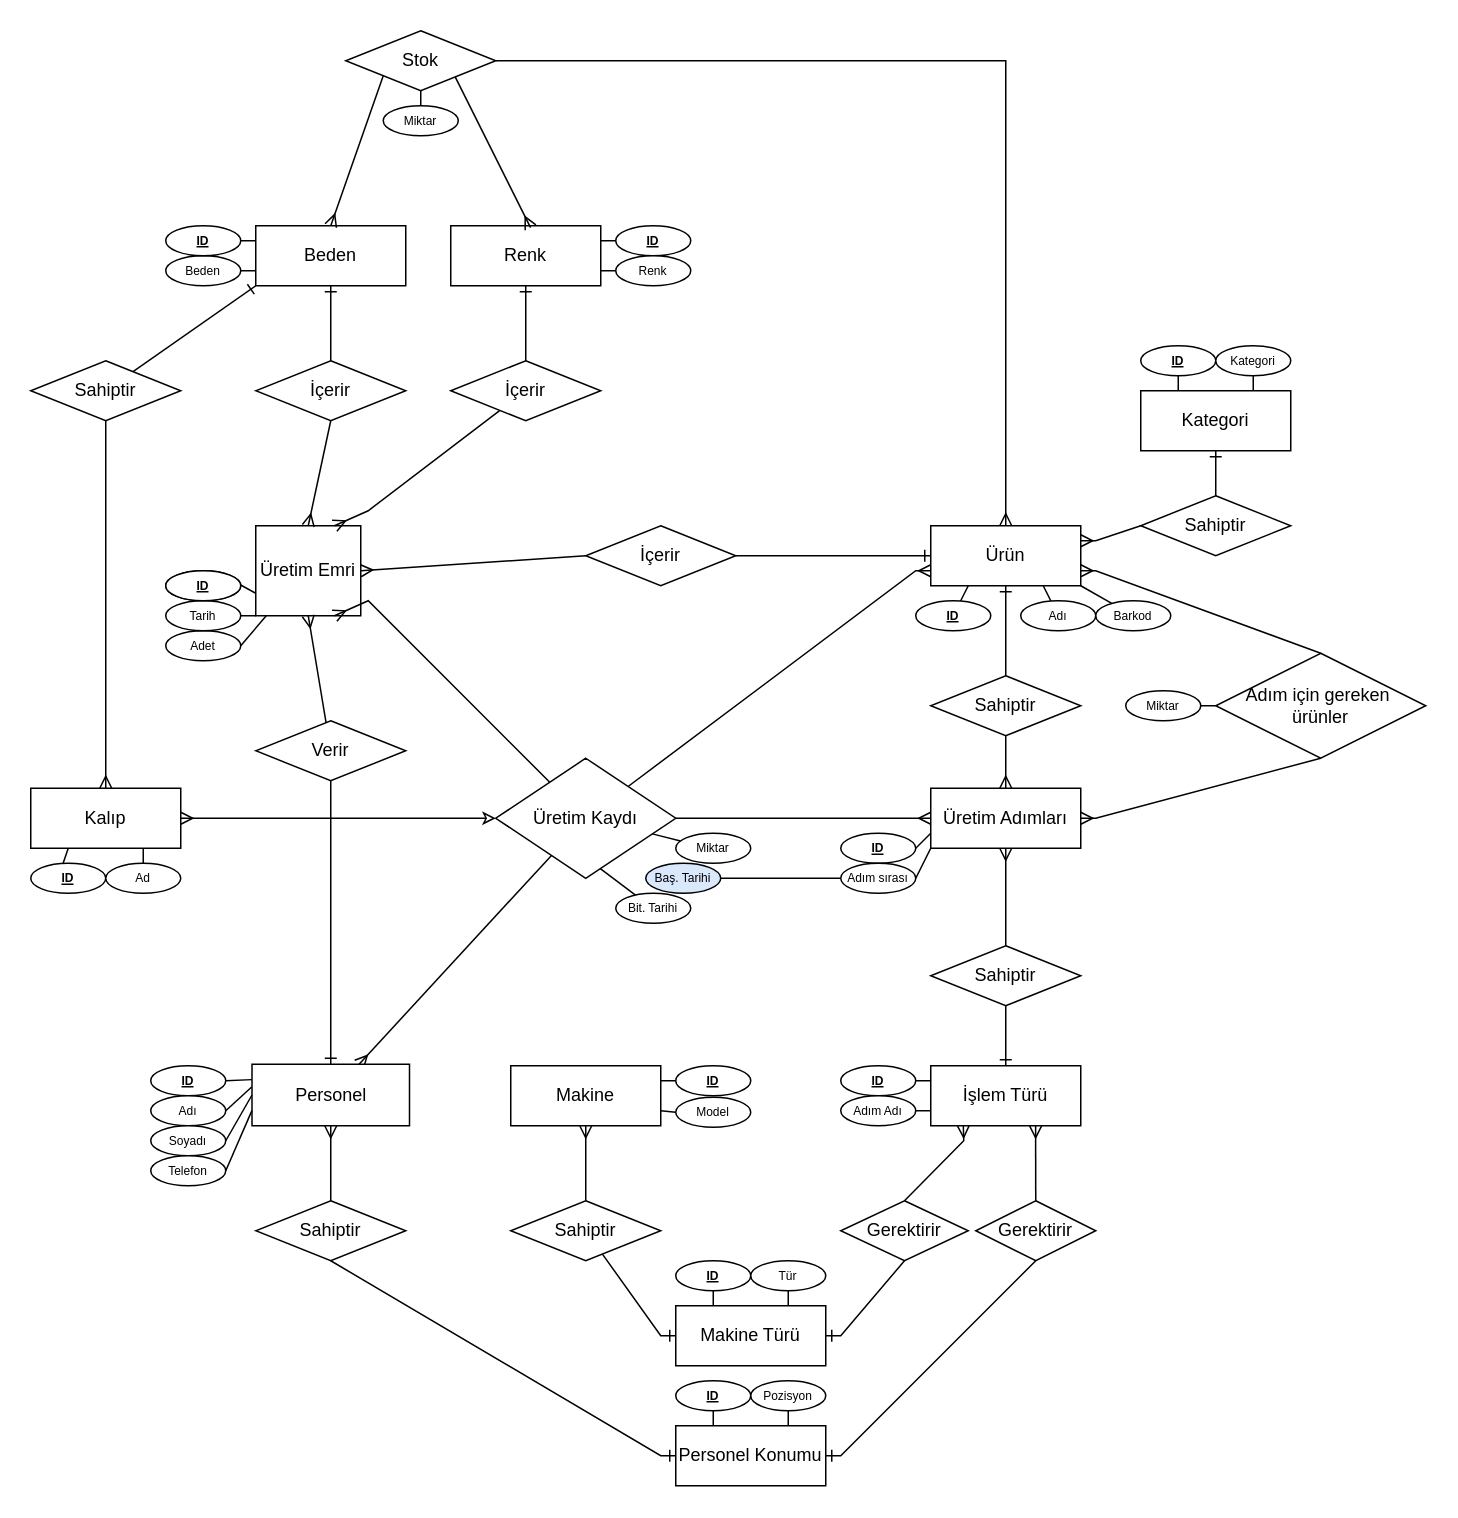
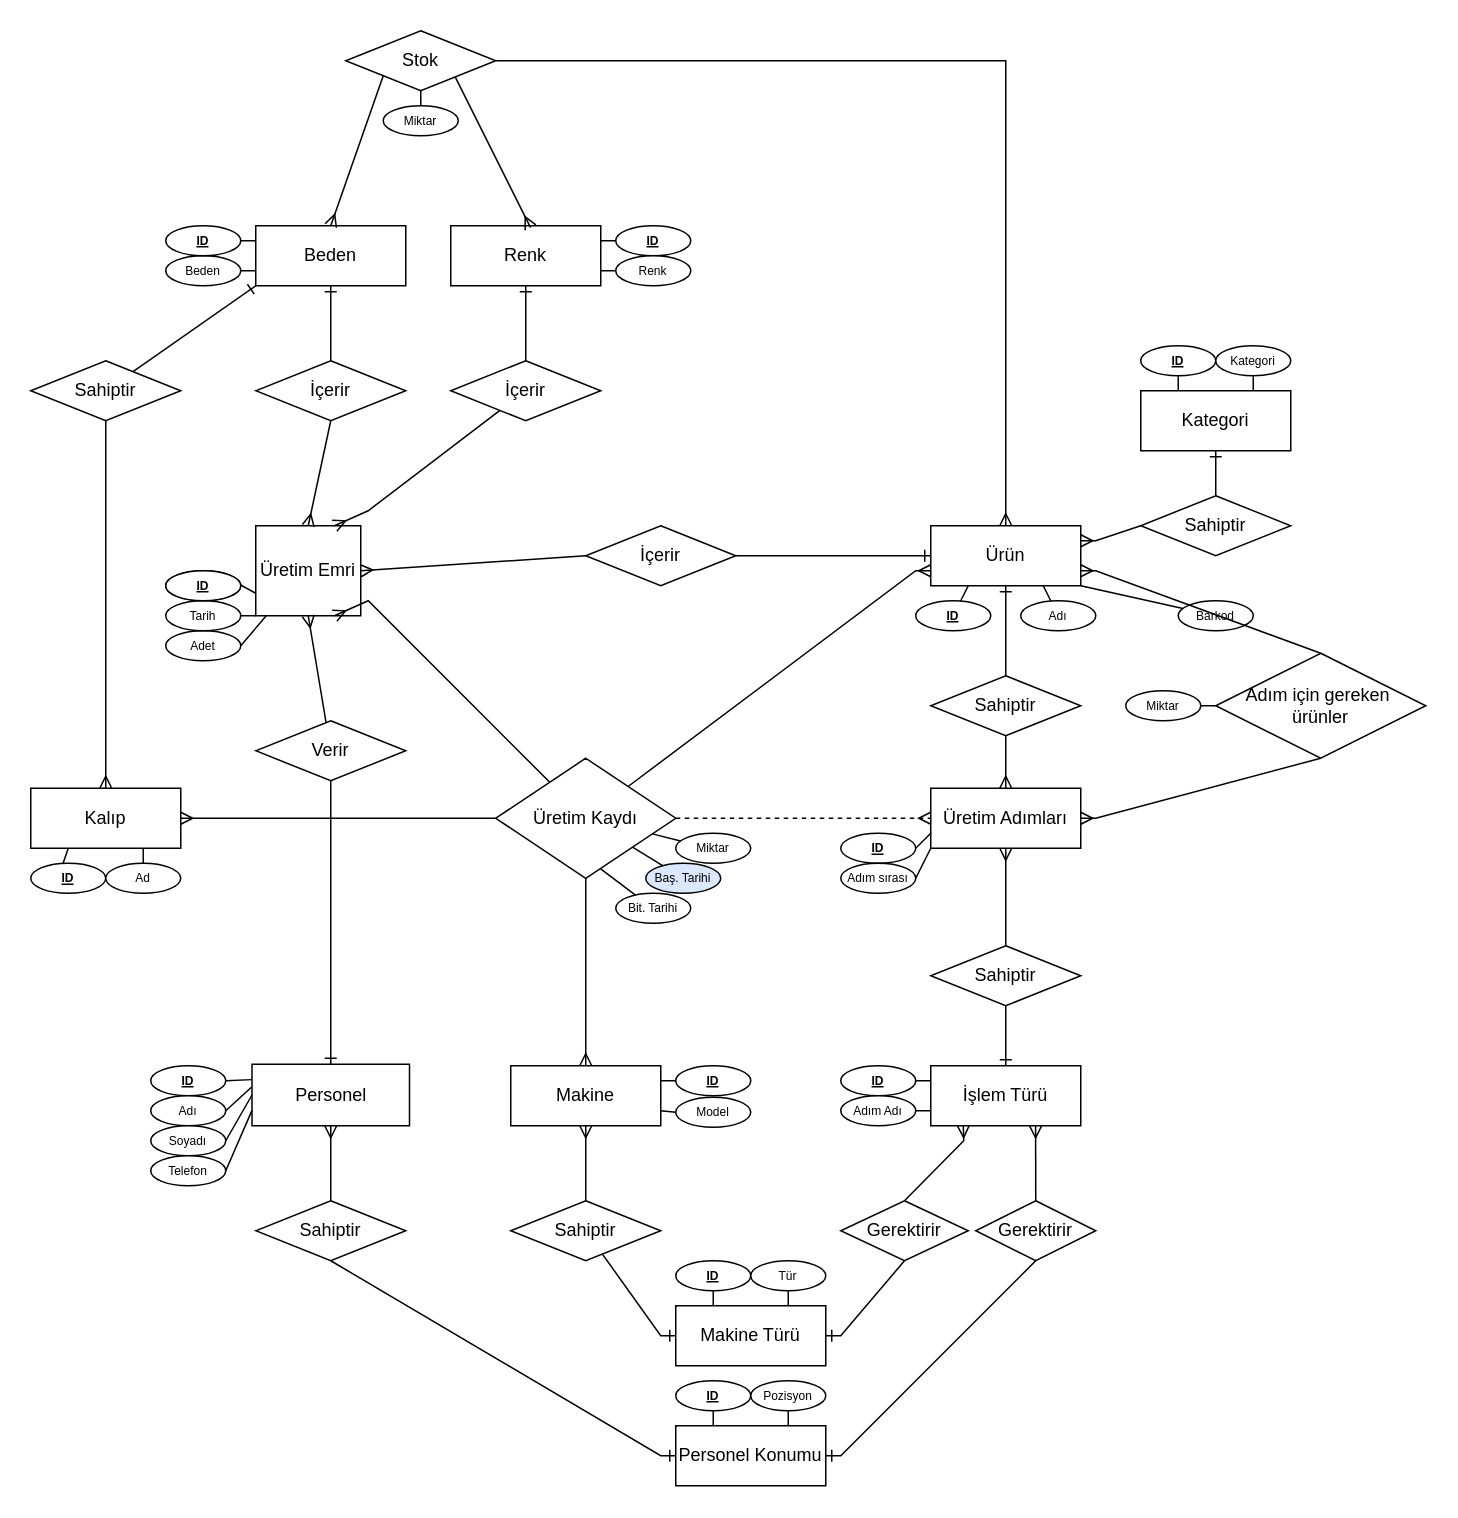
node "Barkod": moved (1133, 616) -> (1216, 616)
edge "Kalıp" -- "Üretim Kaydı": arrowhead classic -> none
edge "Üretim Kaydı" -> "Üretim Adımları": style solid -> dashed
edge "Baş. Tarihi" -- "Adım sırası": now "Baş. Tarihi" -- "Üretim Kaydı"
edge "Üretim Kaydı" -> "Personel": now "Üretim Kaydı" -> "Makine"
